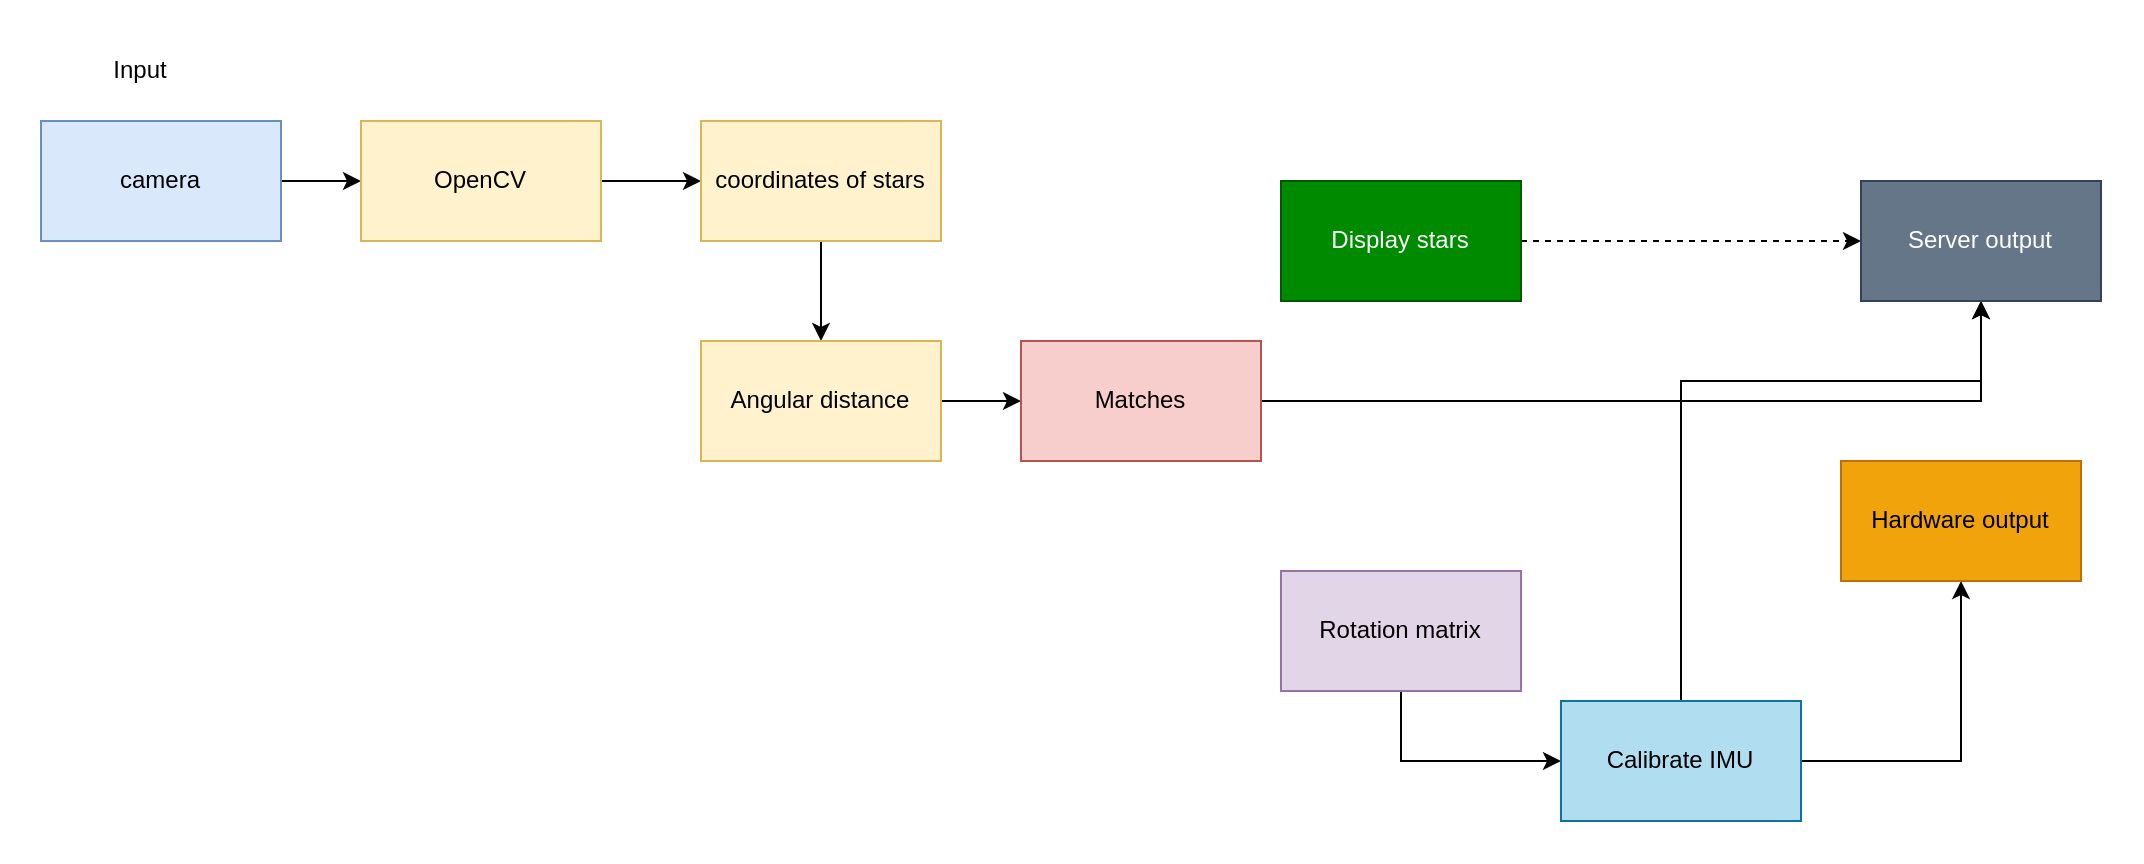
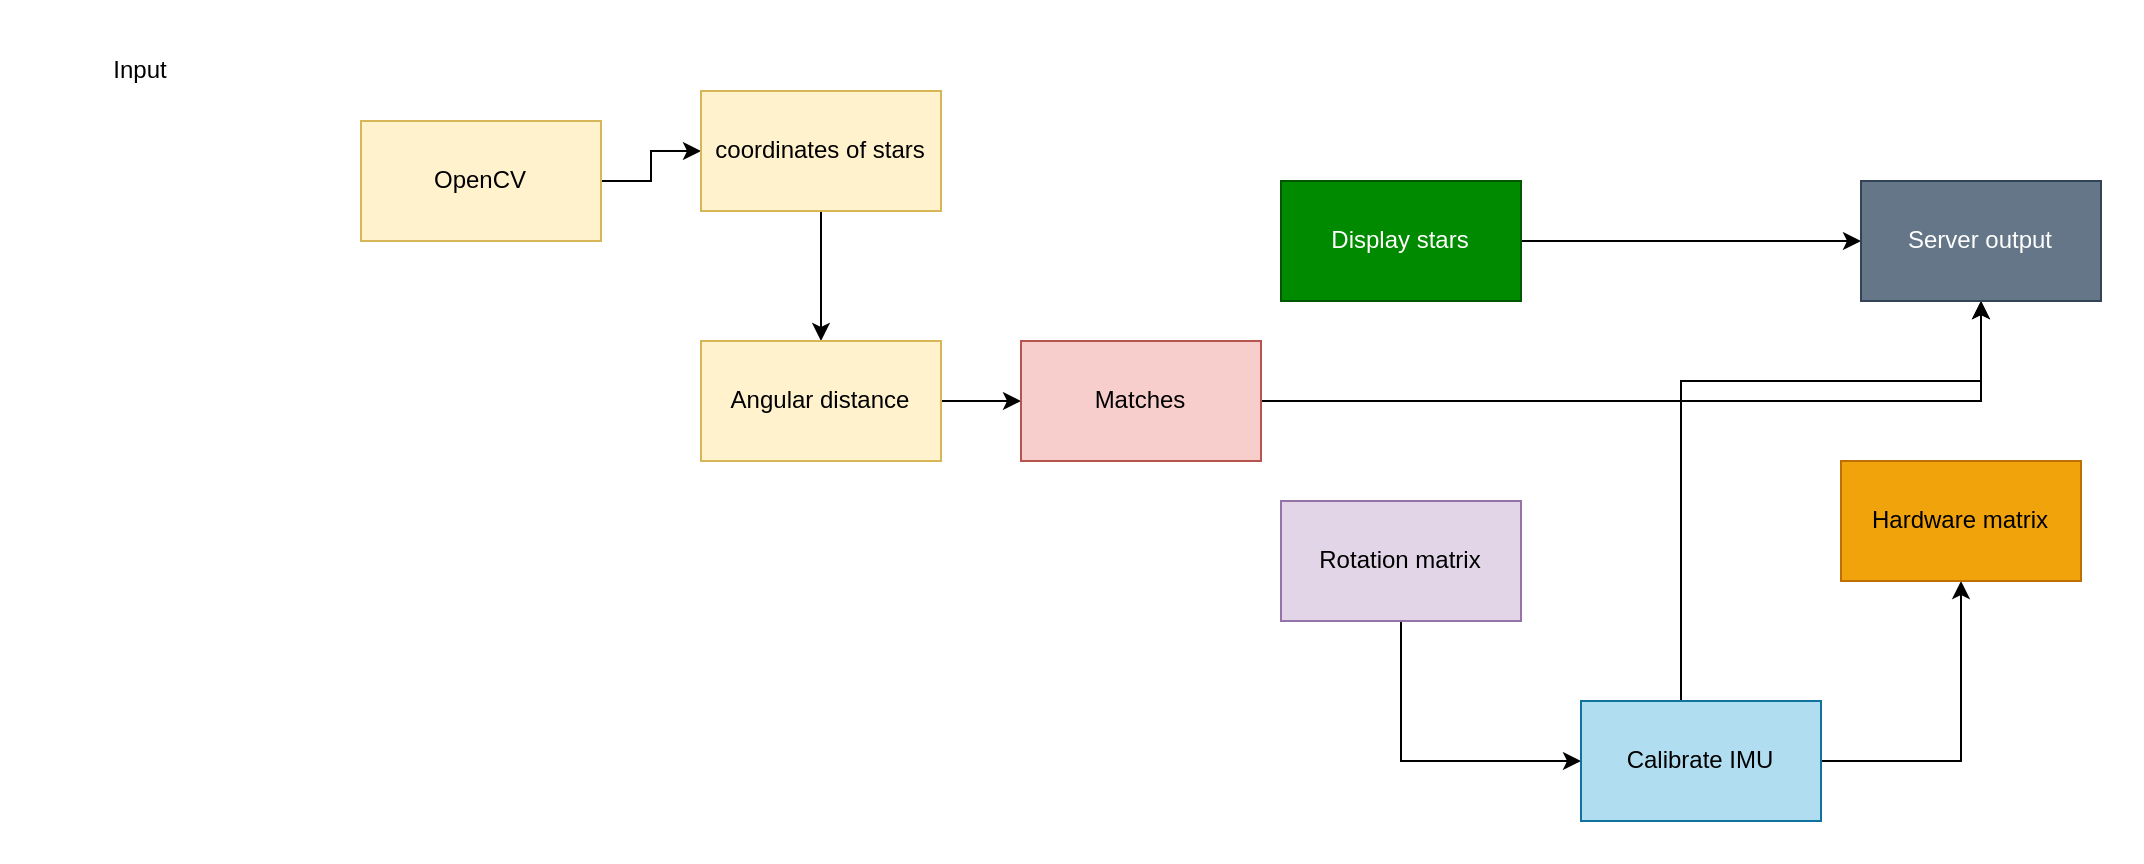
node "camera": removed
edge "camera" -> "OpenCV": removed
node "coordinates of stars": moved (821, 181) -> (821, 151)
edge "Display stars" -> "Server output": style dashed -> solid
node "Hardware output": label "Hardware output" -> "Hardware matrix"
node "Rotation matrix": moved (1401, 631) -> (1401, 561)
node "Calibrate IMU": moved (1681, 761) -> (1701, 761)
